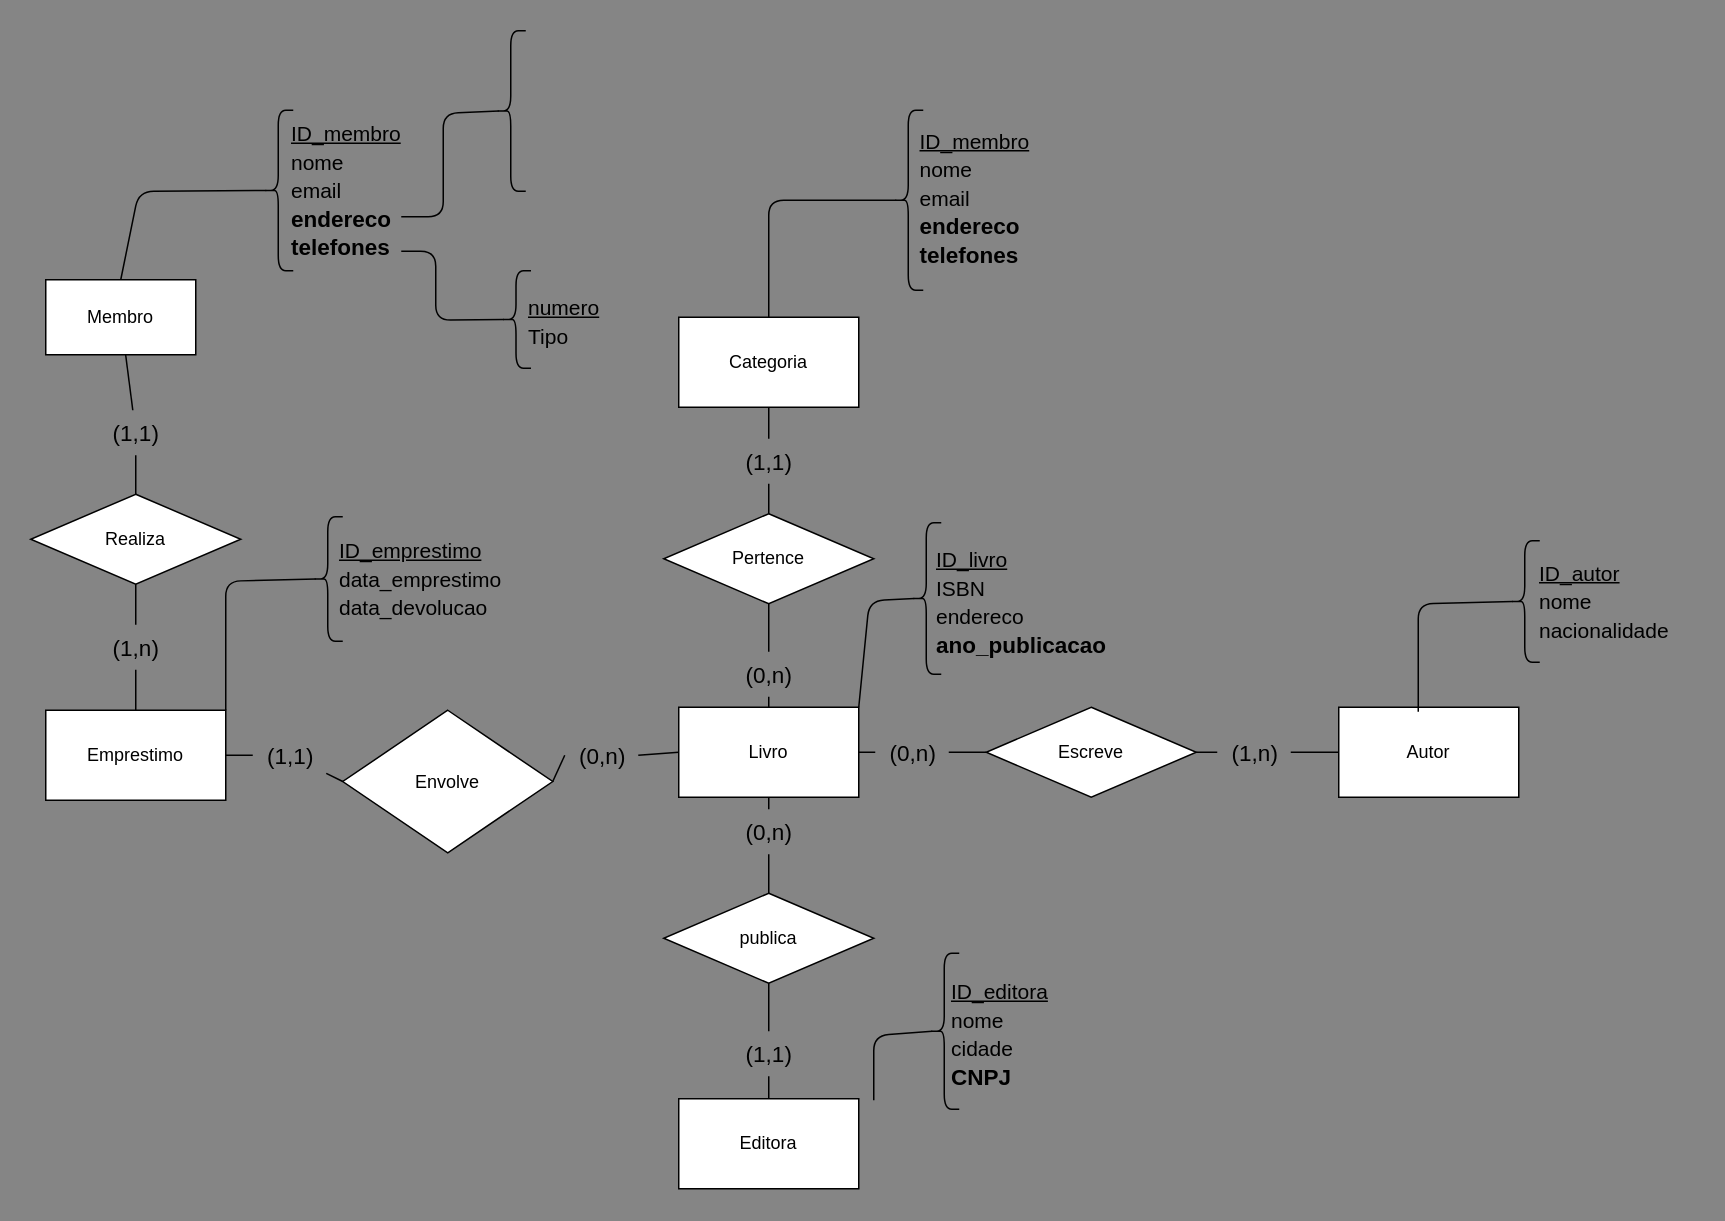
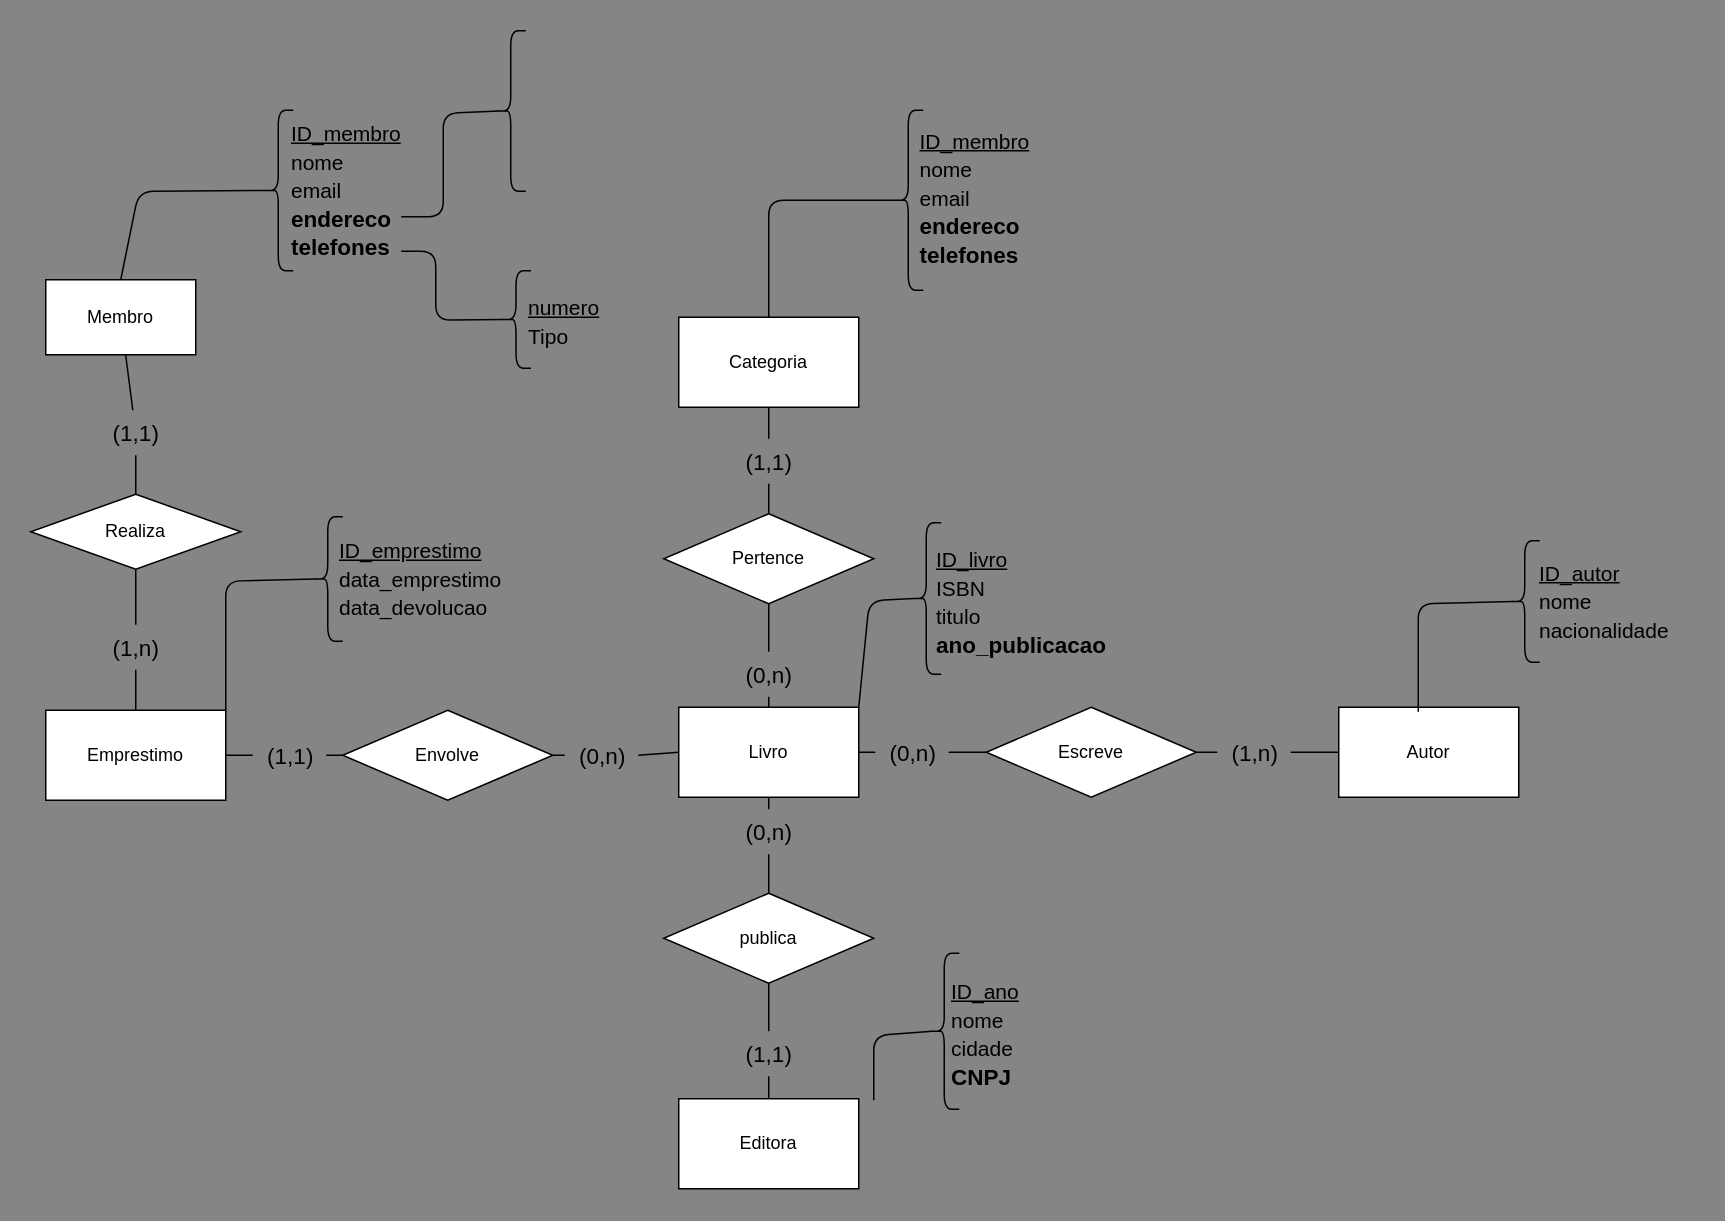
node "Realiza": size 210x90 -> 210x75
node "ID_livro ISBN endereco ano_publicacao": label "ID_livro ISBN endereco ano_publicacao" -> "ID_livro ISBN titulo ano_publicacao"
node "Envolve": size 210x143 -> 210x90
node "ID_editora nome cidade CNPJ": label "ID_editora nome cidade CNPJ" -> "ID_ano nome cidade CNPJ"
